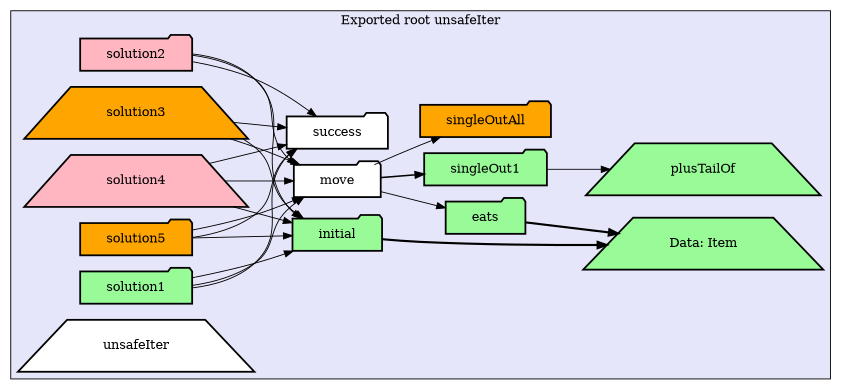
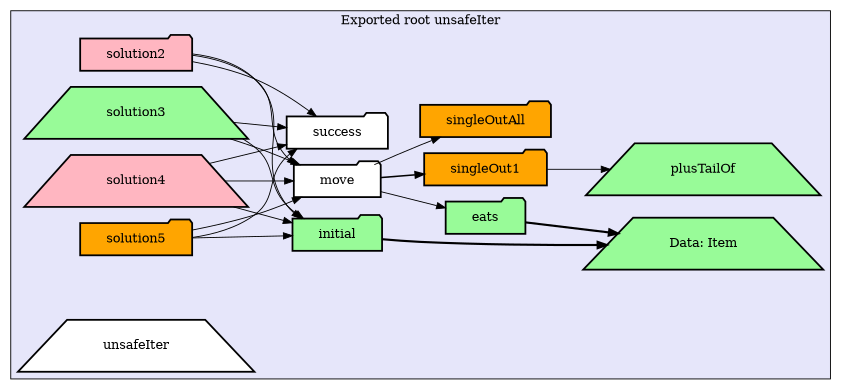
node "solution3": fillcolor orange -> palegreen
node "singleOut1": fillcolor palegreen -> orange
node "solution1": removed
